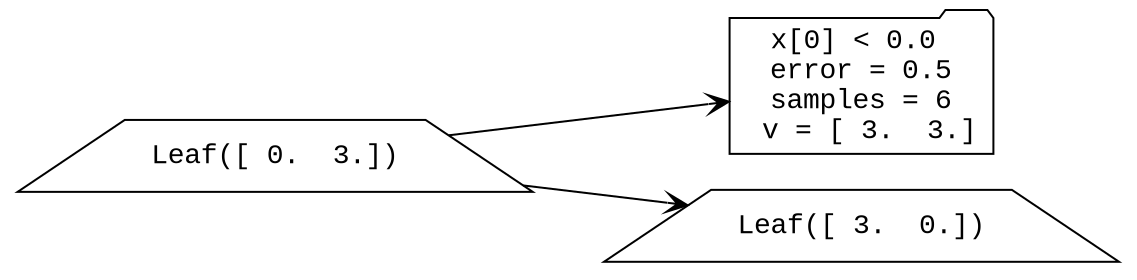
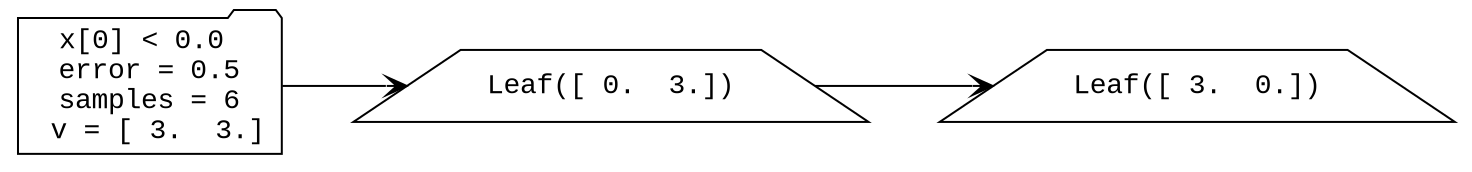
edge "Leaf([ 0.  3.])" -> "x[0] < 0.0 error = 0.5 samples = 6 v = [ 3.  3.]": reversed
